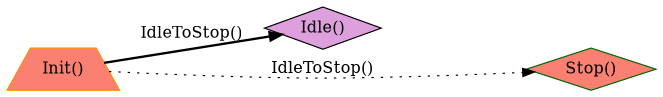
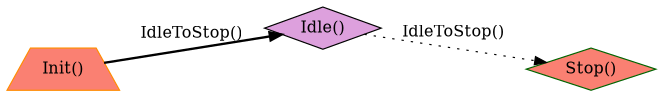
edge "Init()" -> "Stop()": now "Idle()" -> "Stop()"
